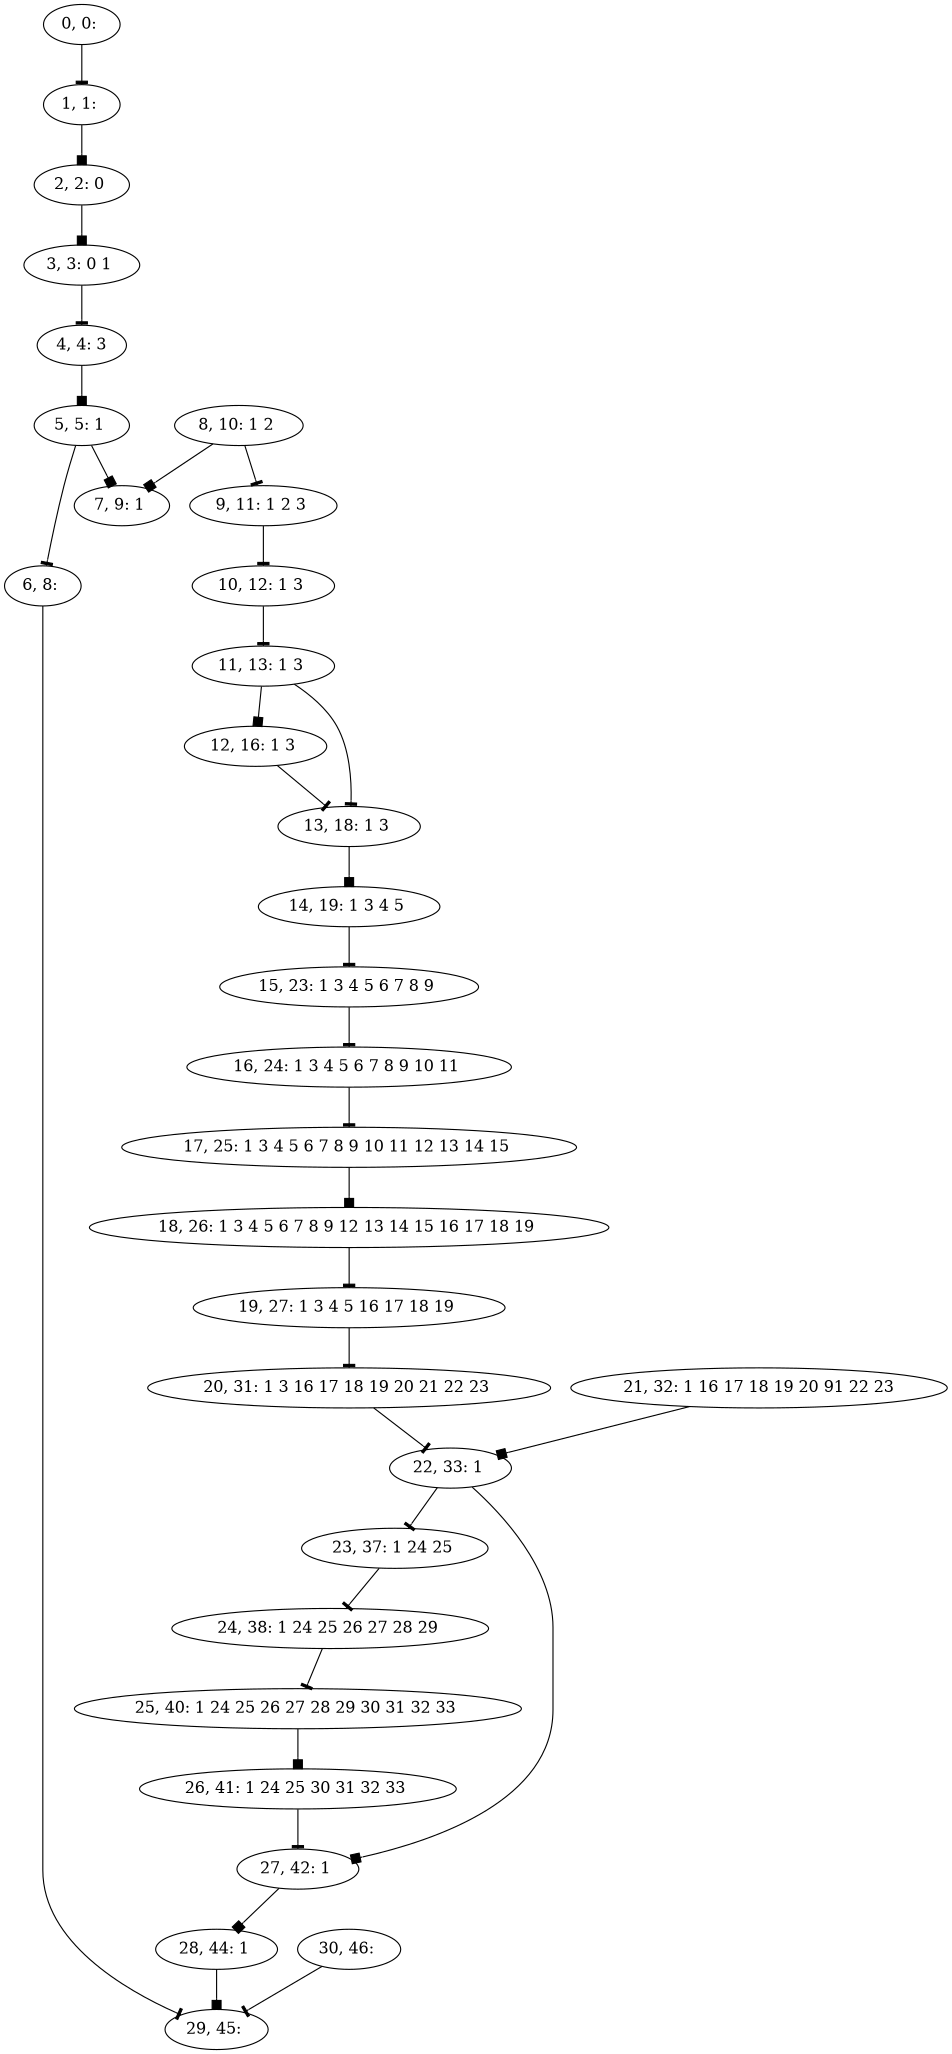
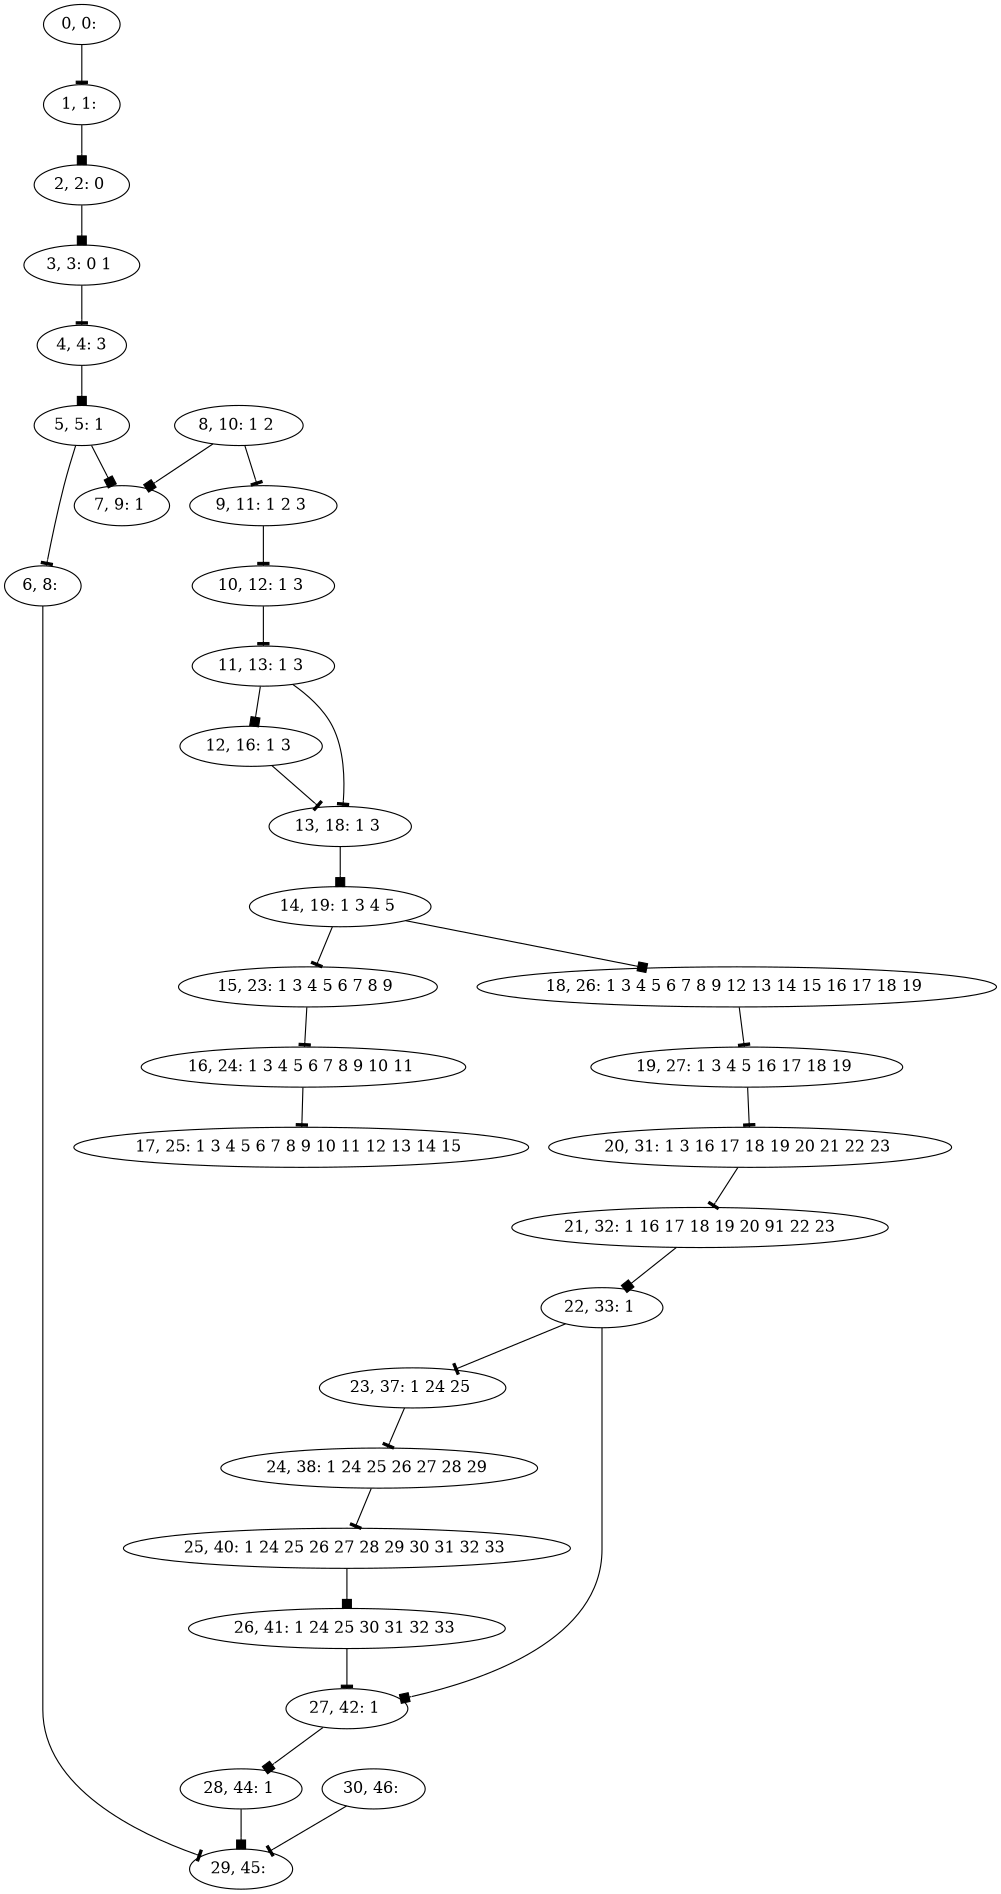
edge "17, 25: 1 3 4 5 6 7 8 9 10 11 12 13 14 15" -> "18, 26: 1 3 4 5 6 7 8 9 12 13 14 15 16 17 18 19": now "14, 19: 1 3 4 5" -> "18, 26: 1 3 4 5 6 7 8 9 12 13 14 15 16 17 18 19"
edge "20, 31: 1 3 16 17 18 19 20 21 22 23" -> "22, 33: 1": now "20, 31: 1 3 16 17 18 19 20 21 22 23" -> "21, 32: 1 16 17 18 19 20 91 22 23"
